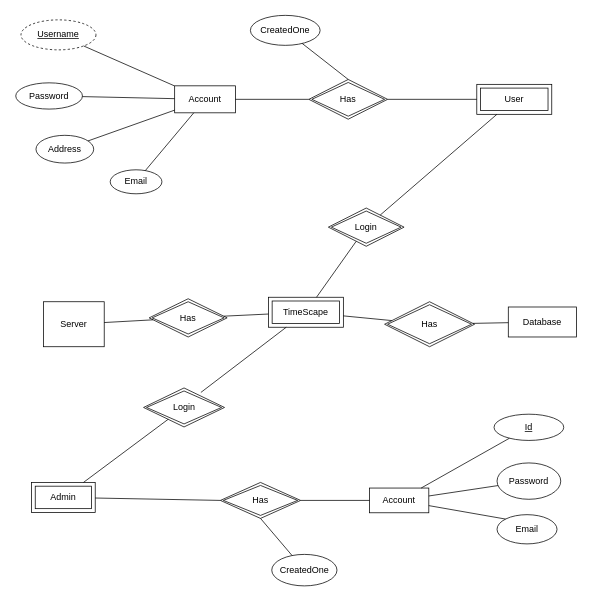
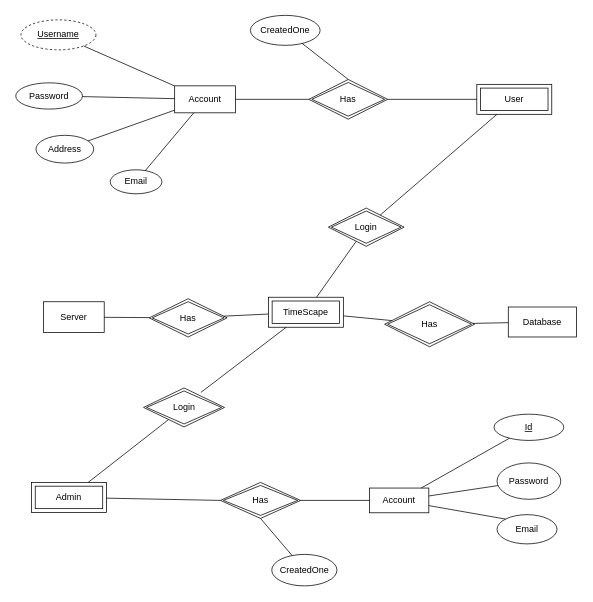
node "Server": size 61x45 -> 61x31
node "Admin": size 64x30 -> 75x30
